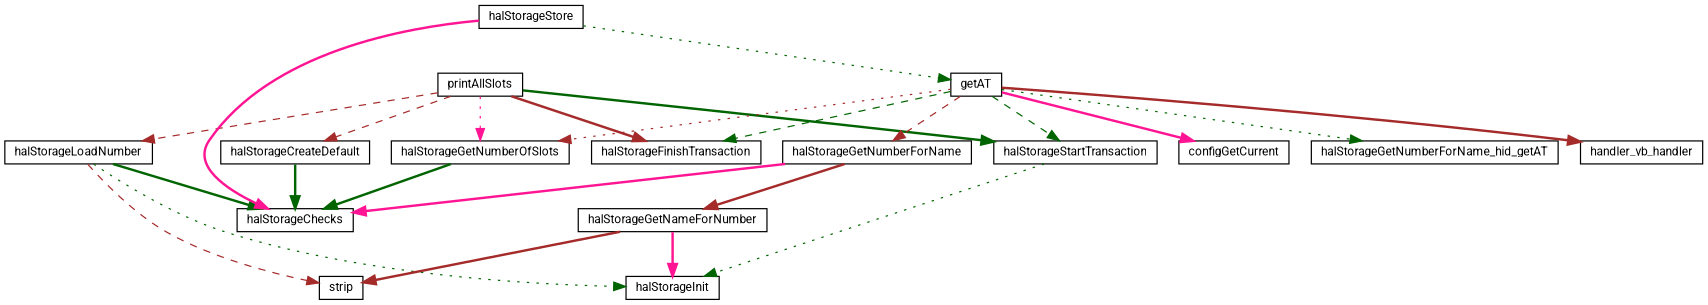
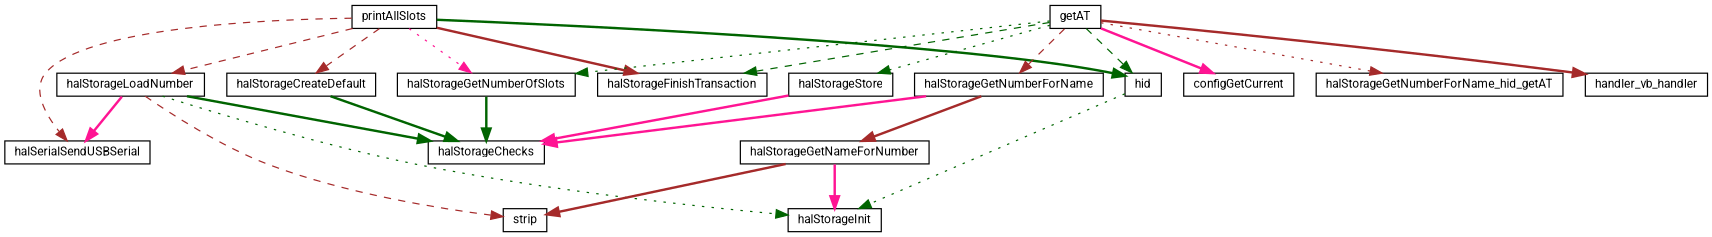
edge "halStorageStore" -> "getAT": reversed
edge "getAT" -> "halStorageGetNumberOfSlots": color brown -> darkgreen
edge "getAT" -> "halStorageGetNumberForName_hid_getAT": color darkgreen -> brown
node "halSerialSendUSBSerial": added
node "halStorageStartTransaction": label "halStorageStartTransaction" -> "hid"
